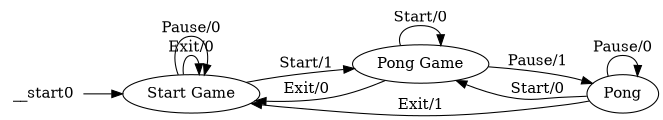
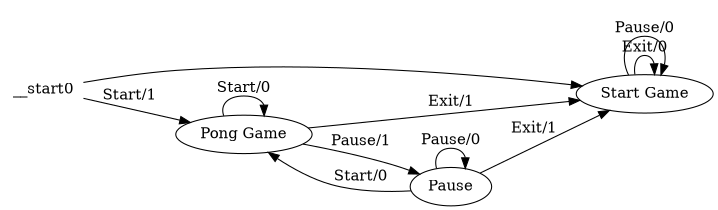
edge "Start Game" -> "Pong Game": now "__start0" -> "Pong Game"
edge "Pong Game" -> "Start Game": label "Exit/0" -> "Exit/1"
node "Pong": label "Pong" -> "Pause"
